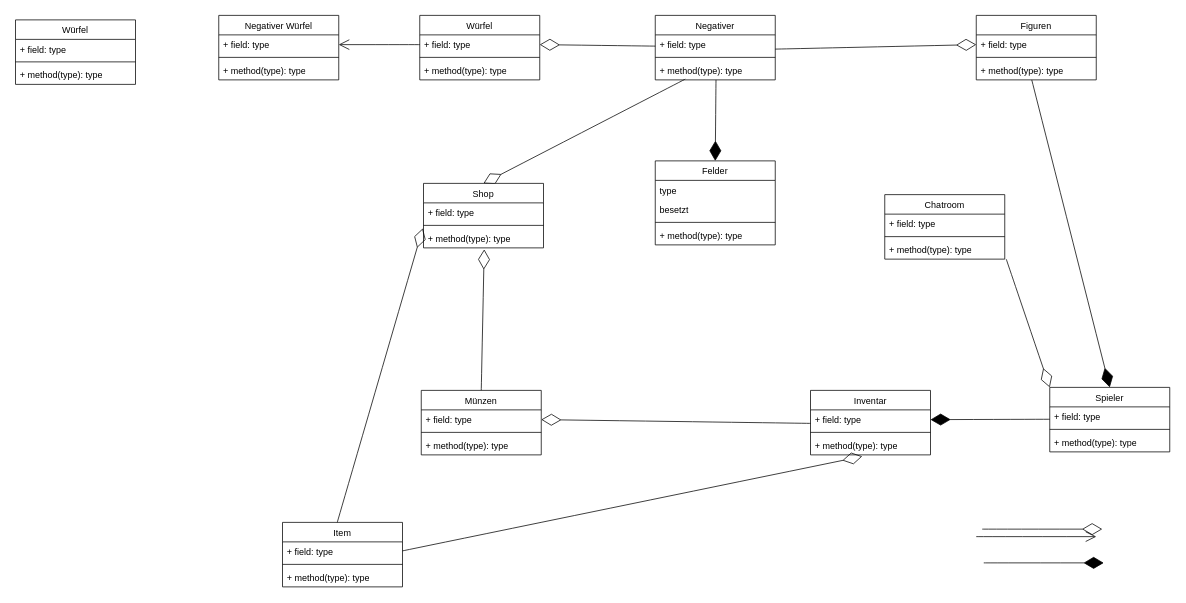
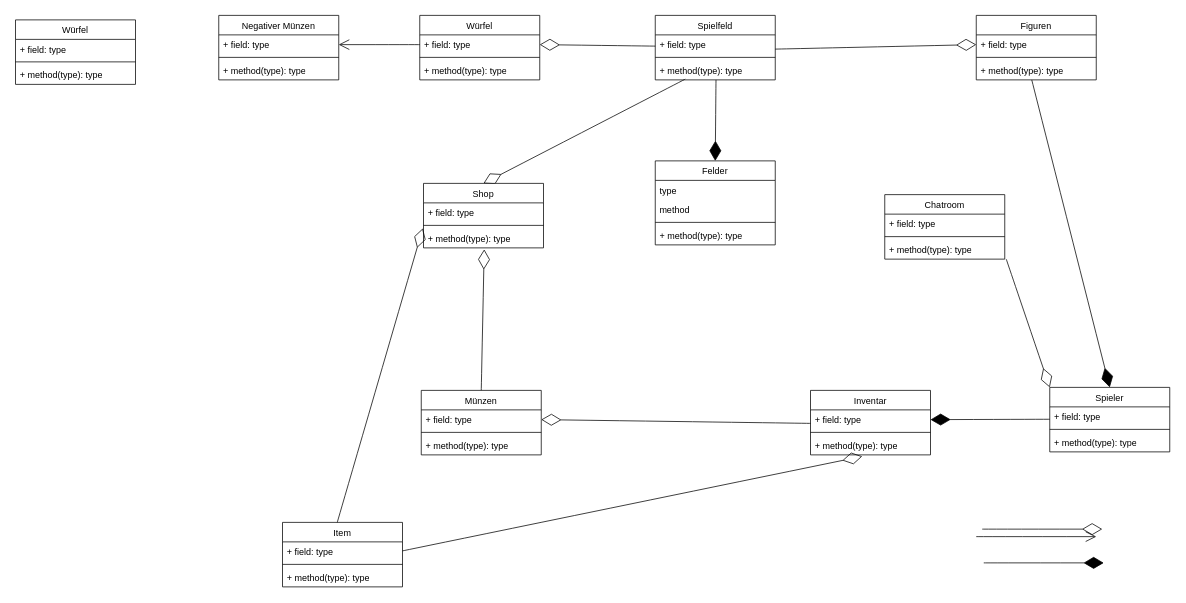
node "Negativer Würfel": label "Negativer Würfel" -> "Negativer Münzen"
node "Negativer": label "Negativer" -> "Spielfeld"
node "besetzt": label "besetzt" -> "method"
